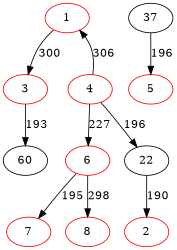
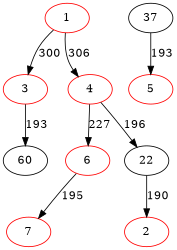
edge "37" -> "5": label "196" -> "193"
edge "4" -> "1": reversed
node "8": removed
